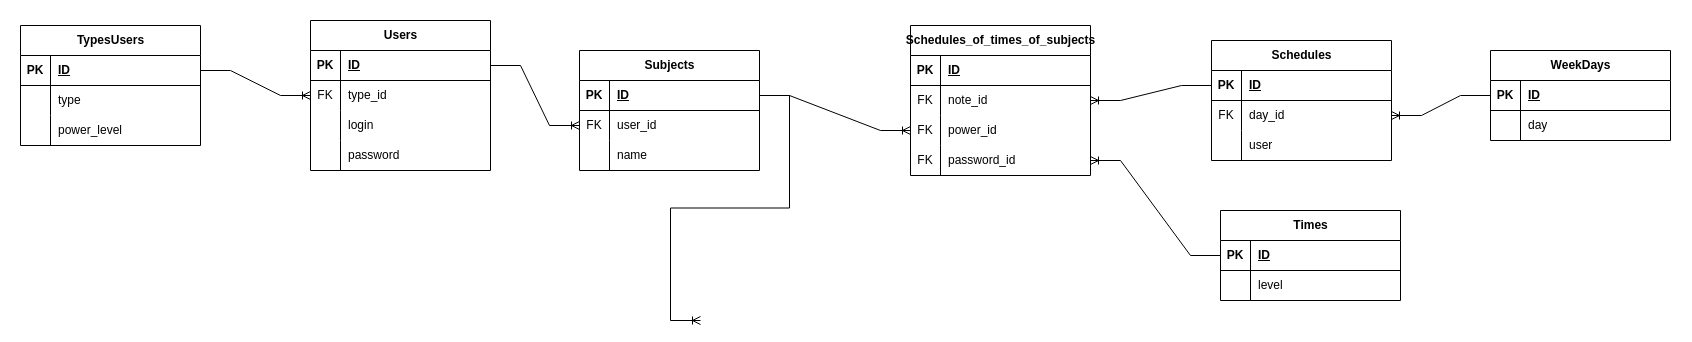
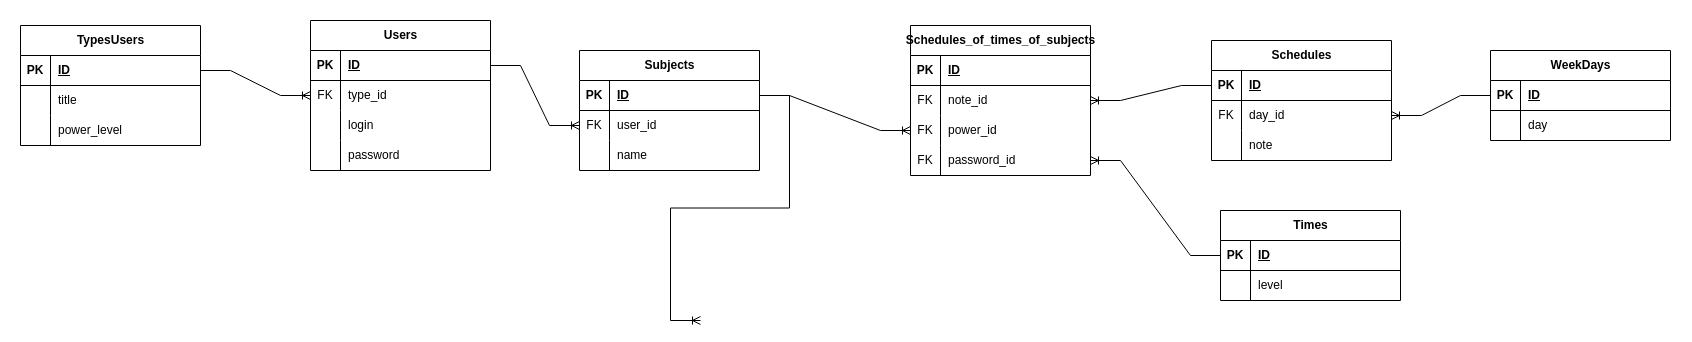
node "type": label "type" -> "title"
node "user": label "user" -> "note"
